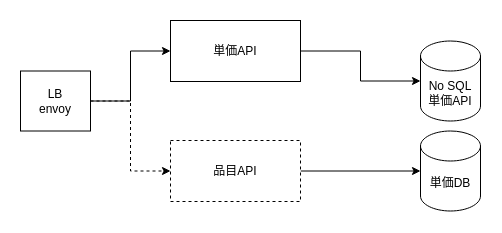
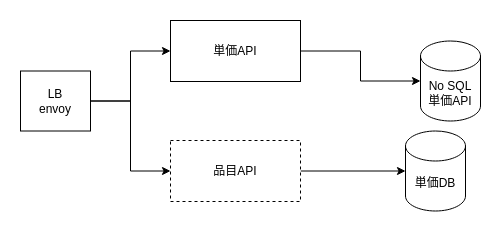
edge "LB envoy" -> "品目API": style dashed -> solid
node "単価DB": moved (451, 171) -> (436, 171)
